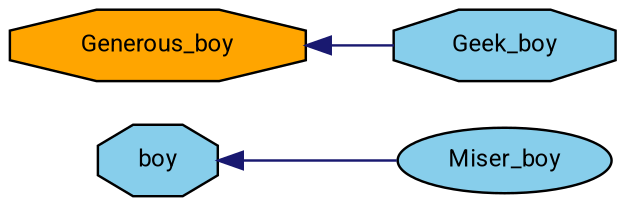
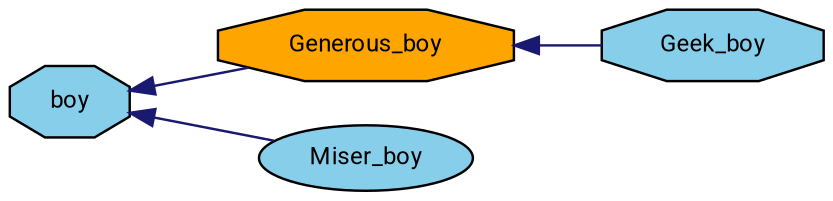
edge "Generous_boy" -> "boy": added
